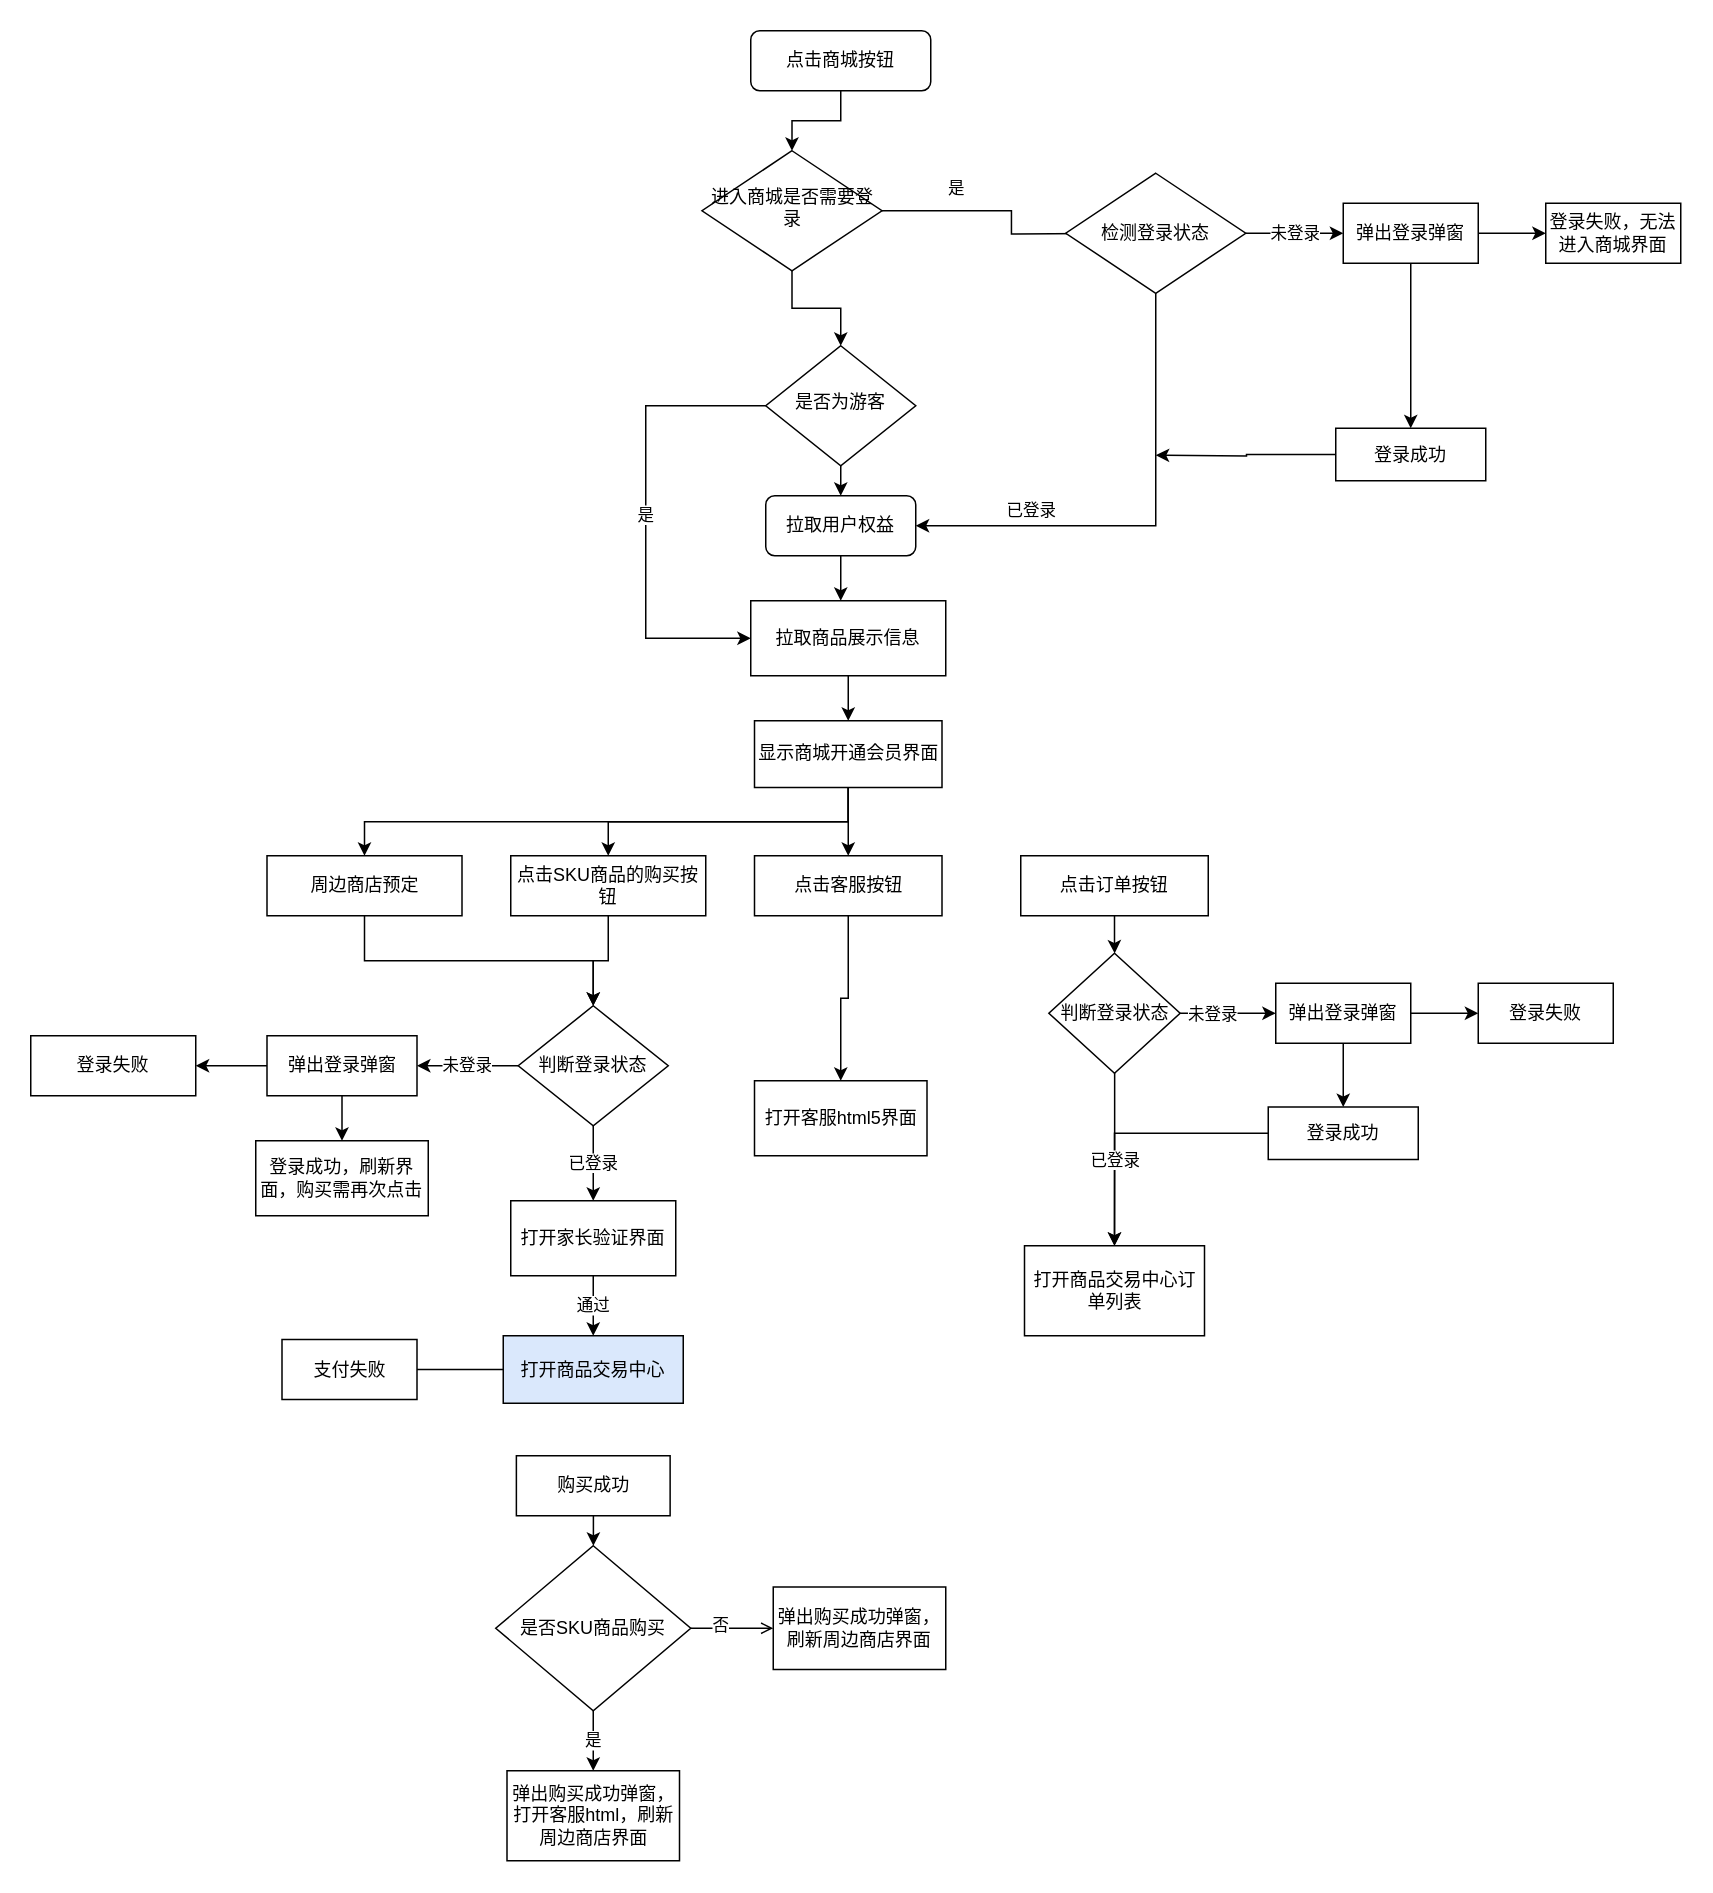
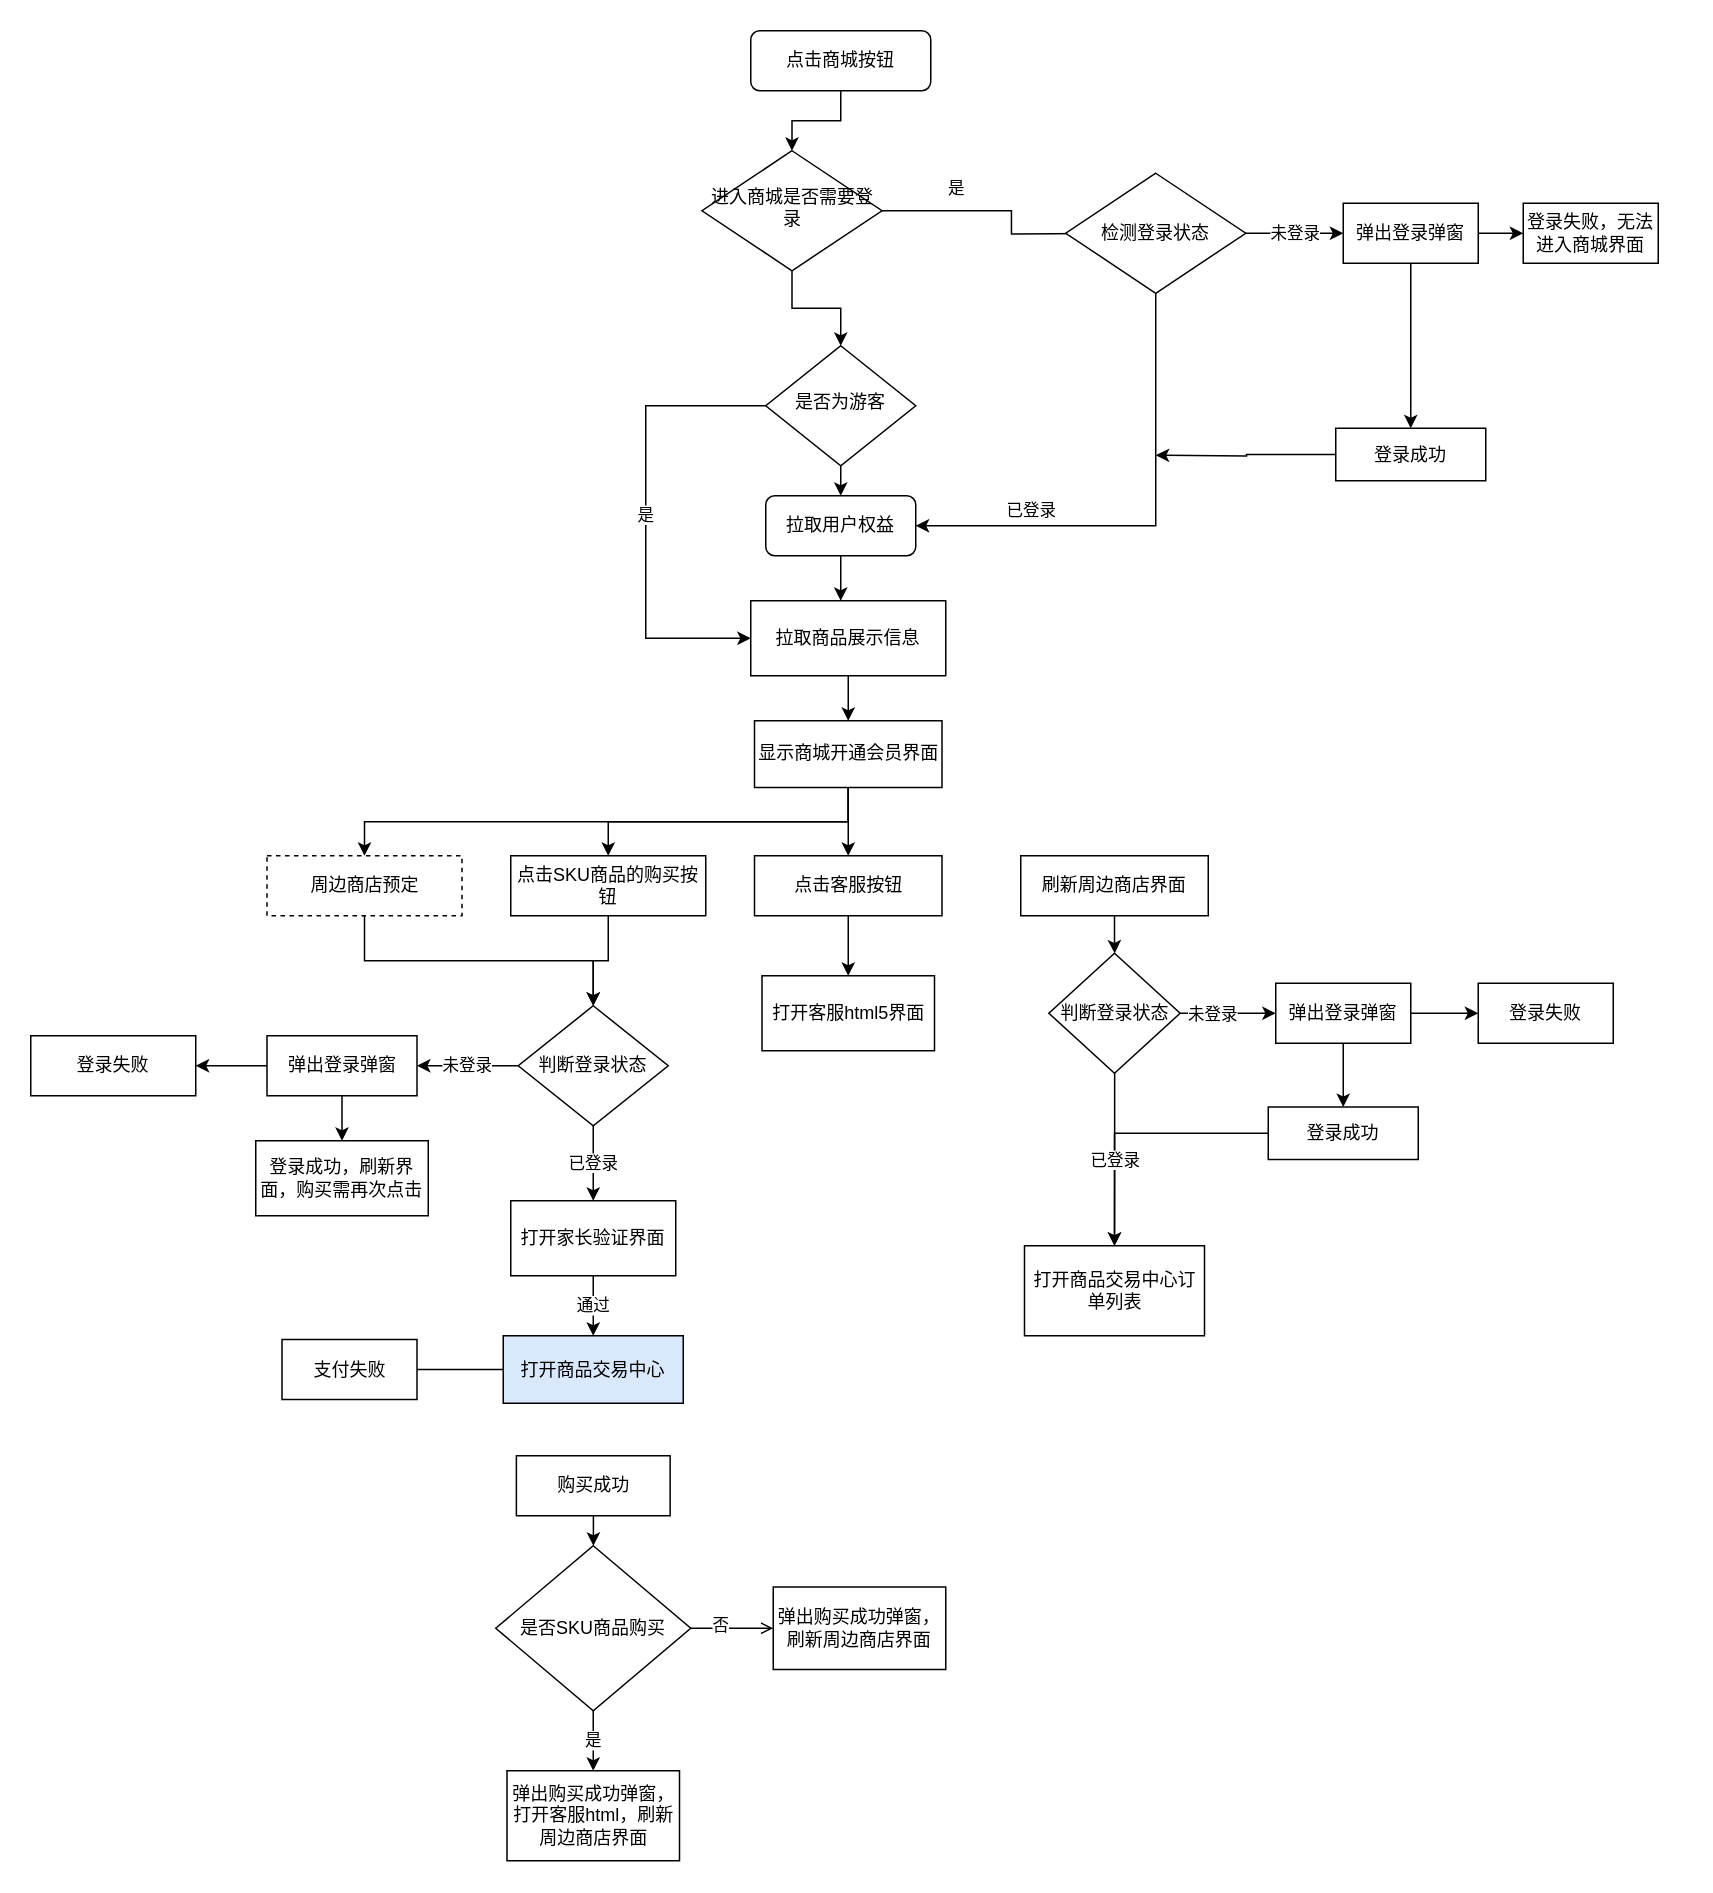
node "登录失败，无法进入商城界面": moved (1613, 233) -> (1591, 233)
node "周边商店预定": style solid -> dashed
node "点击订单按钮": label "点击订单按钮" -> "刷新周边商店界面"
node "打开客服html5界面": moved (841, 1118) -> (848, 1013)
